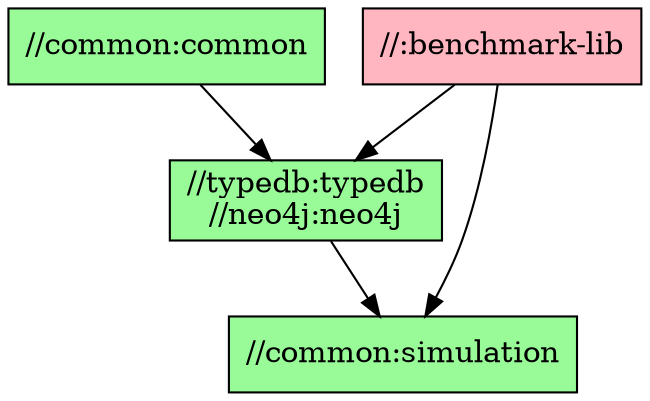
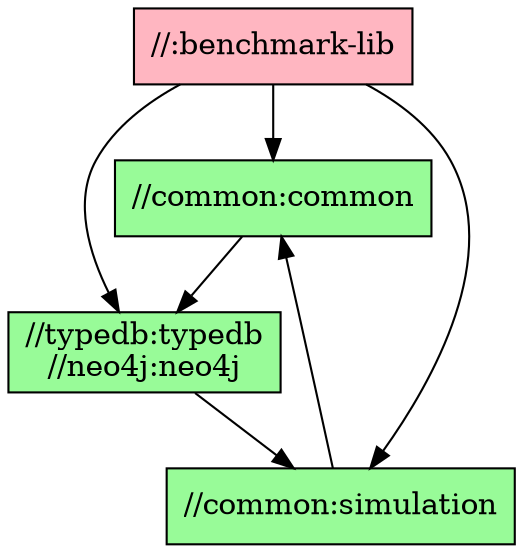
edge "//:benchmark-lib" -> "//common:common": added
edge "//common:simulation" -> "//common:common": added
